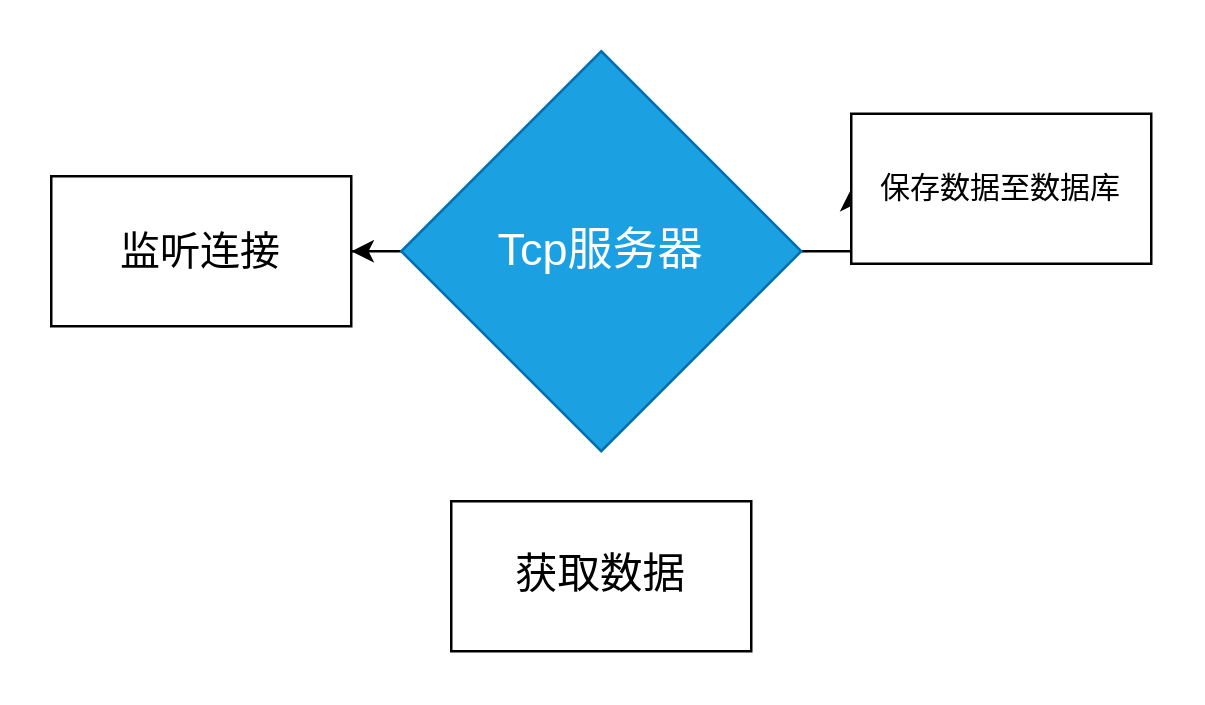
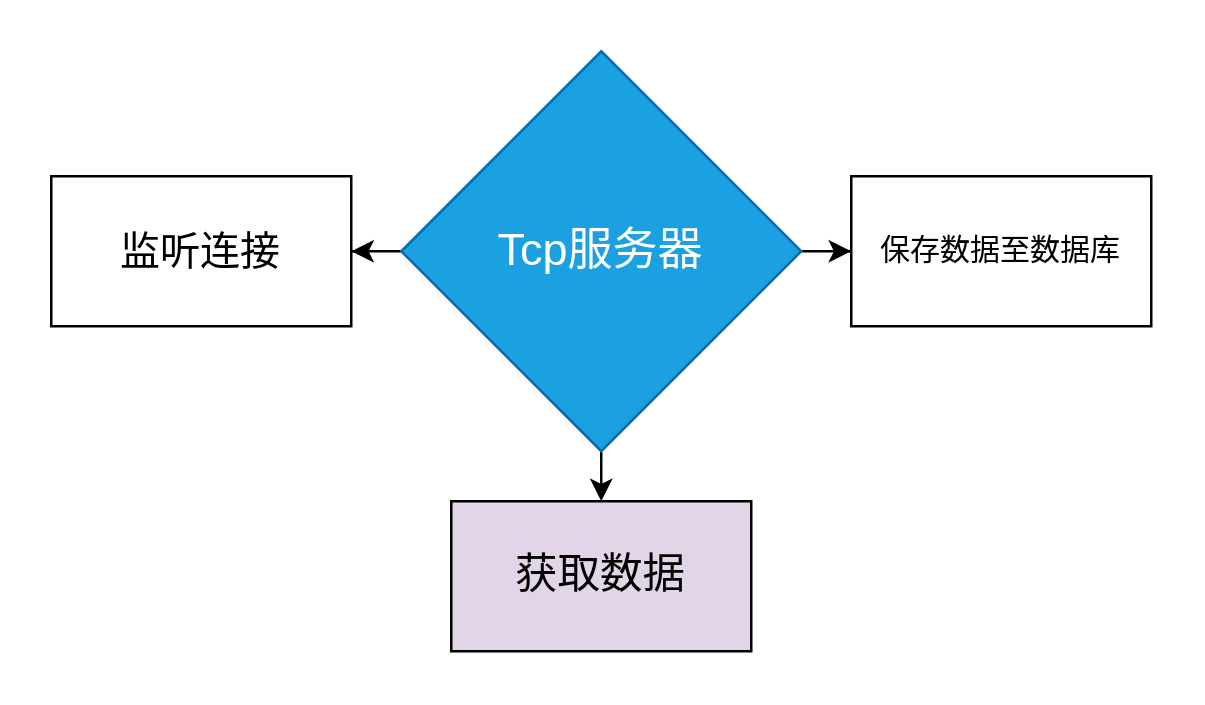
node "保存数据至数据库": moved (1001, 189) -> (1001, 251)
edge "Tcp服务器" -> "获取数据": added
node "获取数据": fillcolor #ffffff -> #e1d5e7
